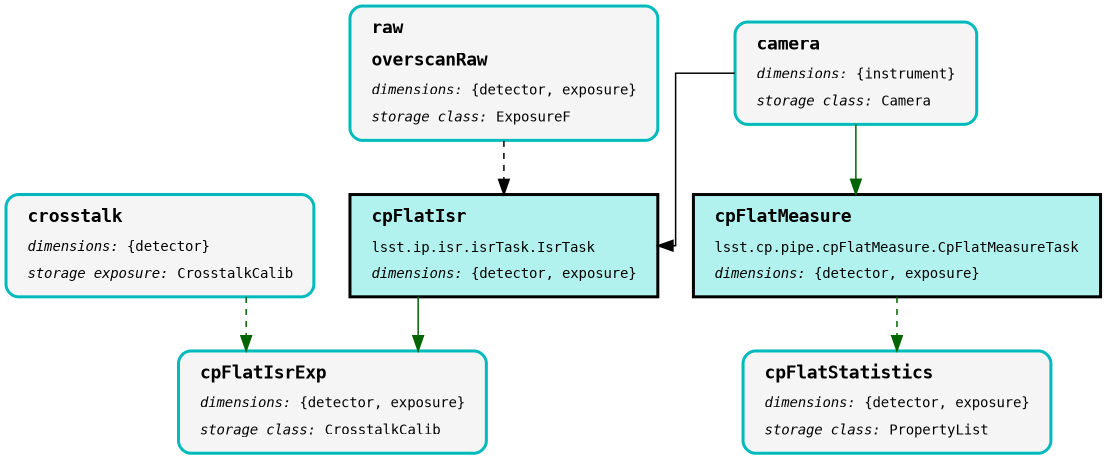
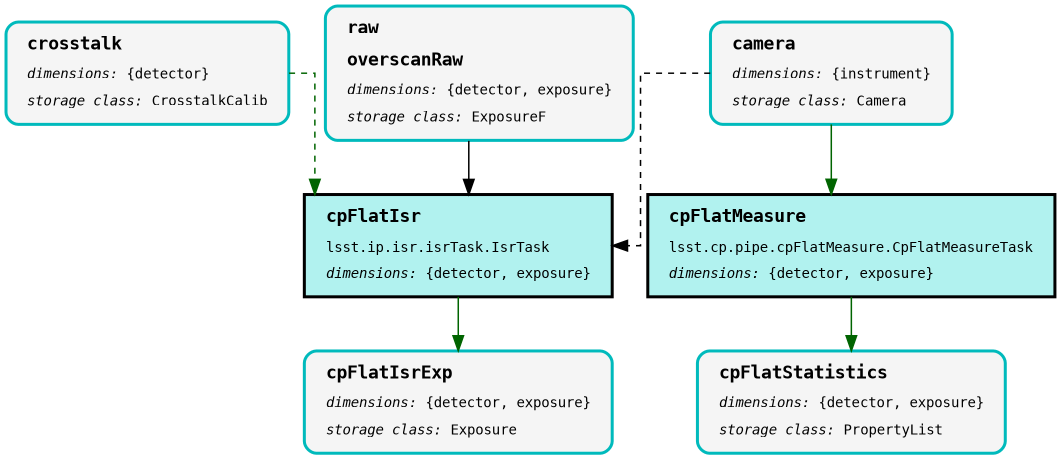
edge "camera" -> "cpFlatIsr": style solid -> dashed
edge "raw" -> "cpFlatIsr": style dashed -> solid
node "crosstalk": text "storage exposure:" -> "storage class:"
edge "crosstalk" -> "cpFlatIsrExp": now "crosstalk" -> "cpFlatIsr"
edge "cpFlatMeasure" -> "cpFlatStatistics": style dashed -> solid
node "cpFlatIsrExp": text "CrosstalkCalib" -> "Exposure"
